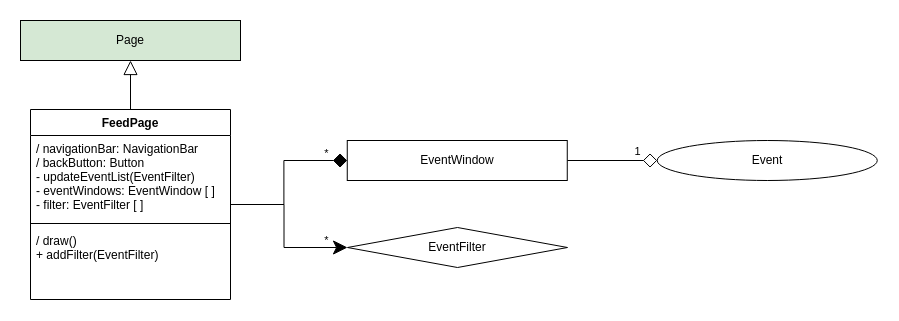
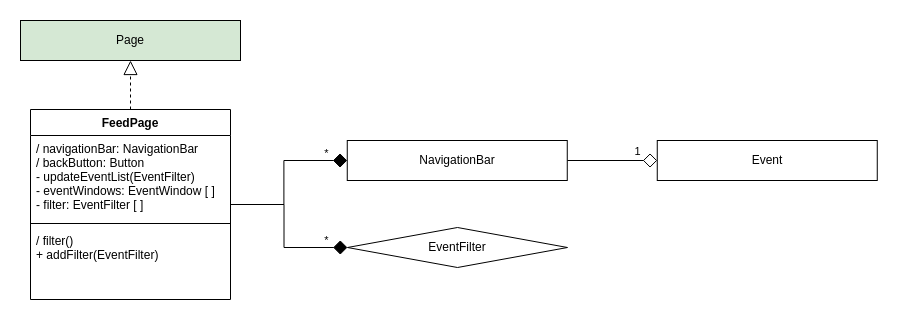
edge "FeedPage" -> "Page": style solid -> dashed
node "EventWindow": label "EventWindow" -> "NavigationBar"
node "Event": shape ellipse -> rectangle
node "/ draw() + addFilter(EventFilter)": label "/ draw() + addFilter(EventFilter)" -> "/ filter() + addFilter(EventFilter)"
edge "FeedPage" -> "EventFilter": arrowhead classic -> diamond
